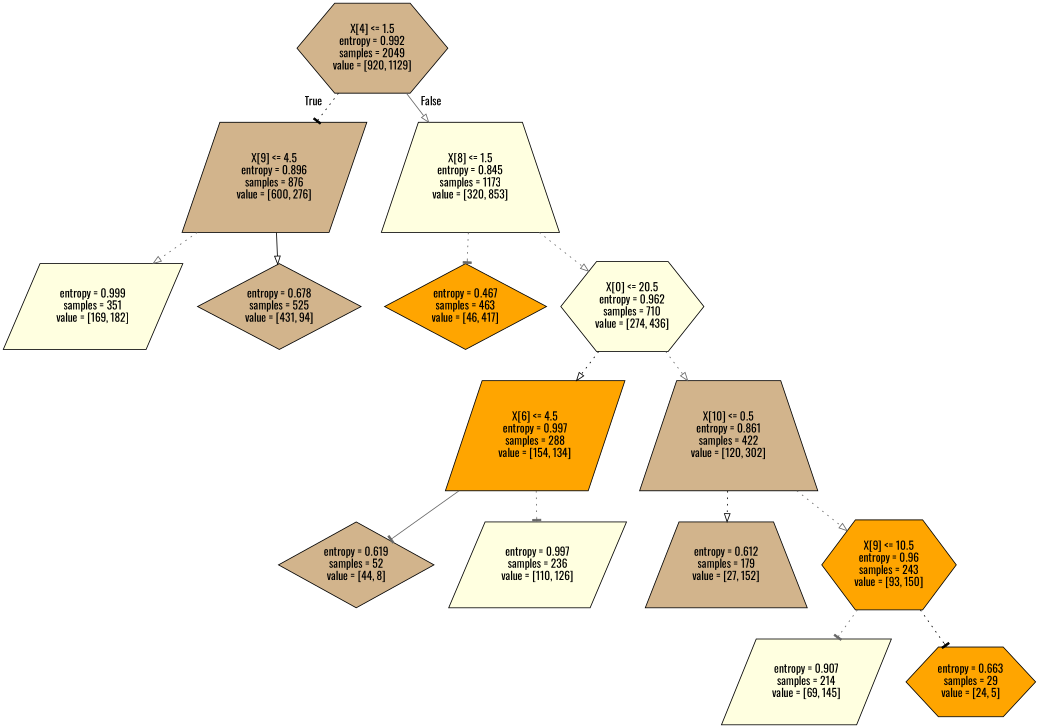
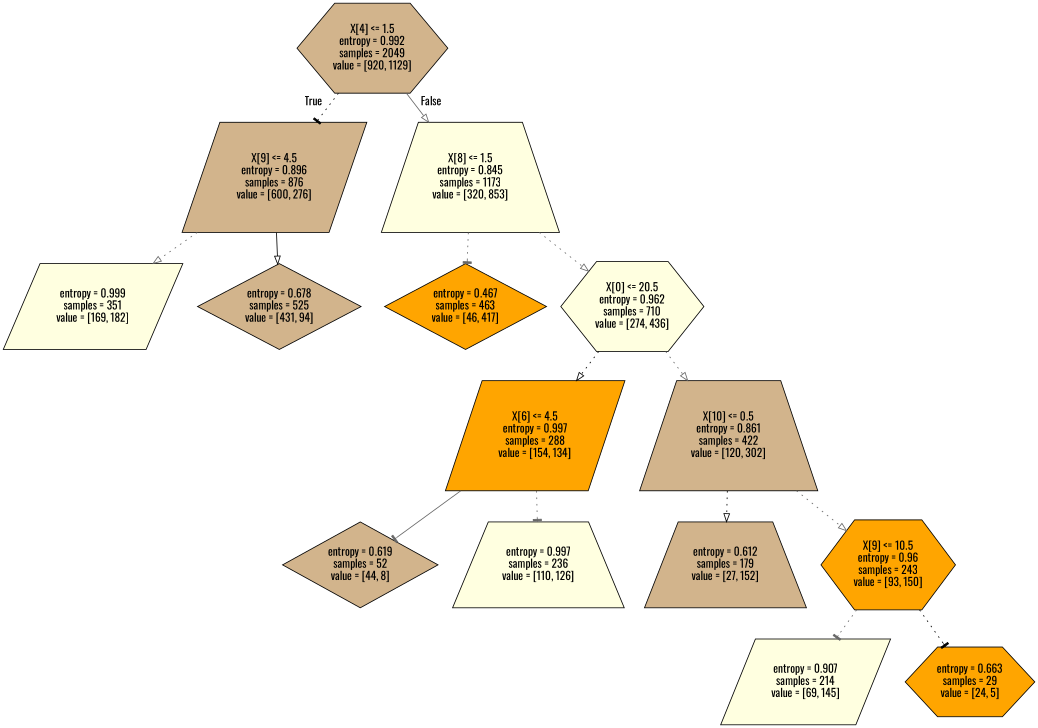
node "entropy = 0.997 samples = 236 value = [110, 126]": shape parallelogram -> trapezium
